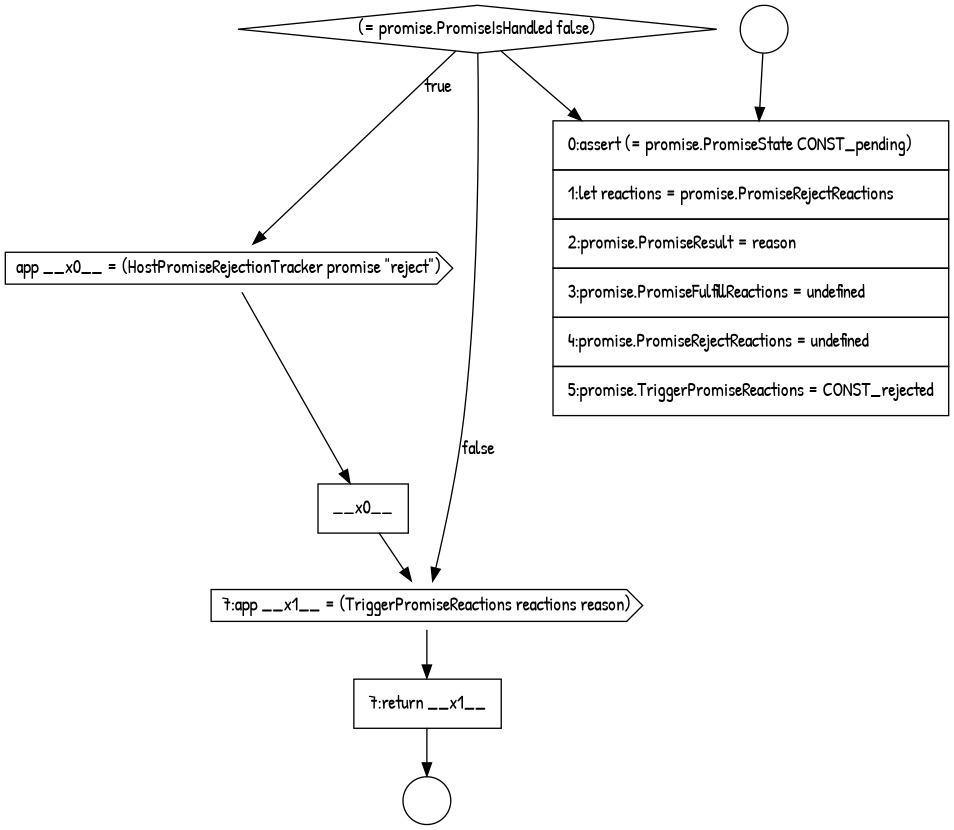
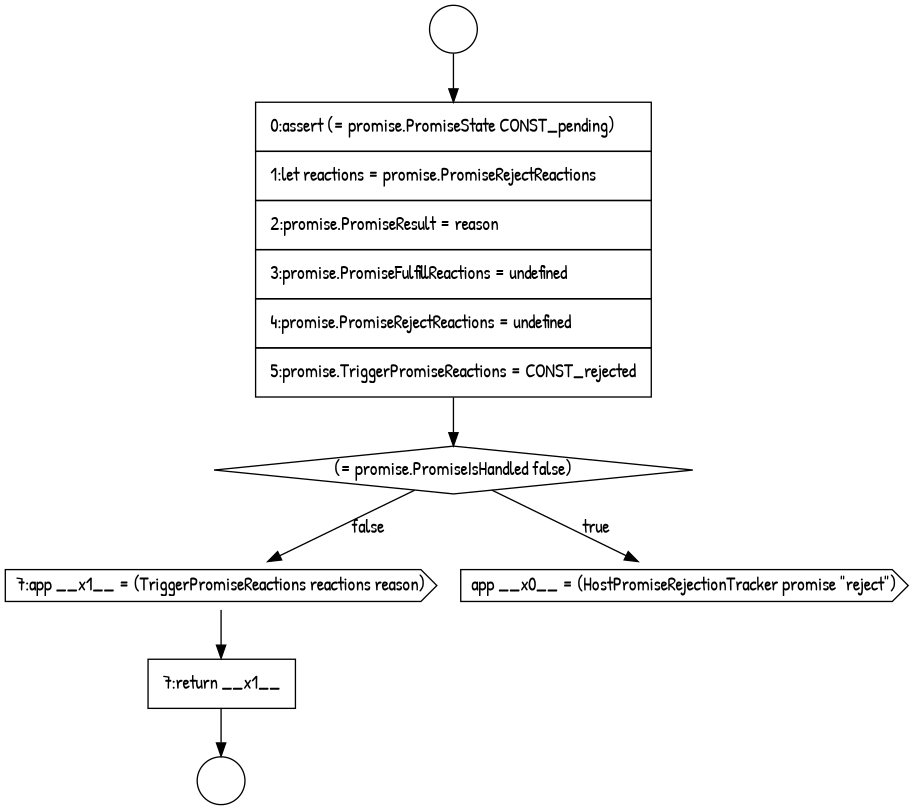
edge "(= promise.PromiseIsHandled false)" -> "0:assert (= promise.PromiseState CONST_pending)": reversed
node "__x0__": removed
